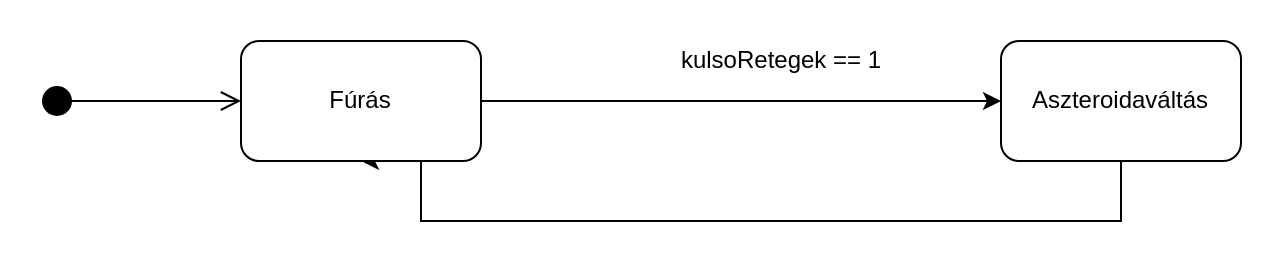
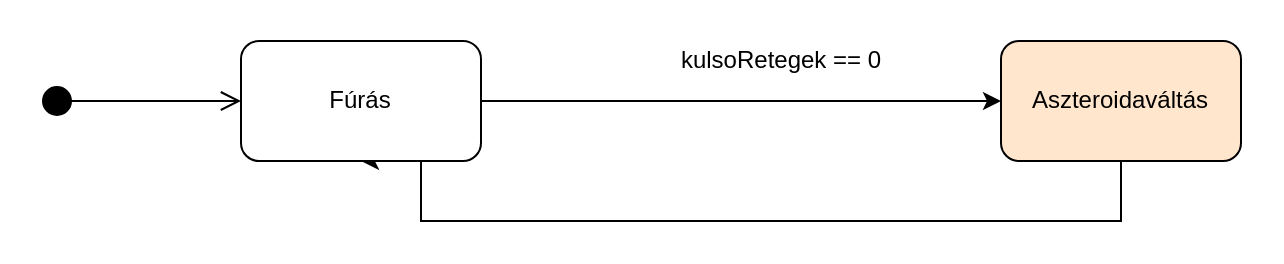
node "kulsoRetegek == 1": label "kulsoRetegek == 1" -> "kulsoRetegek == 0"
node "Aszteroidaváltás": fillcolor #ffffff -> #ffe6cc
